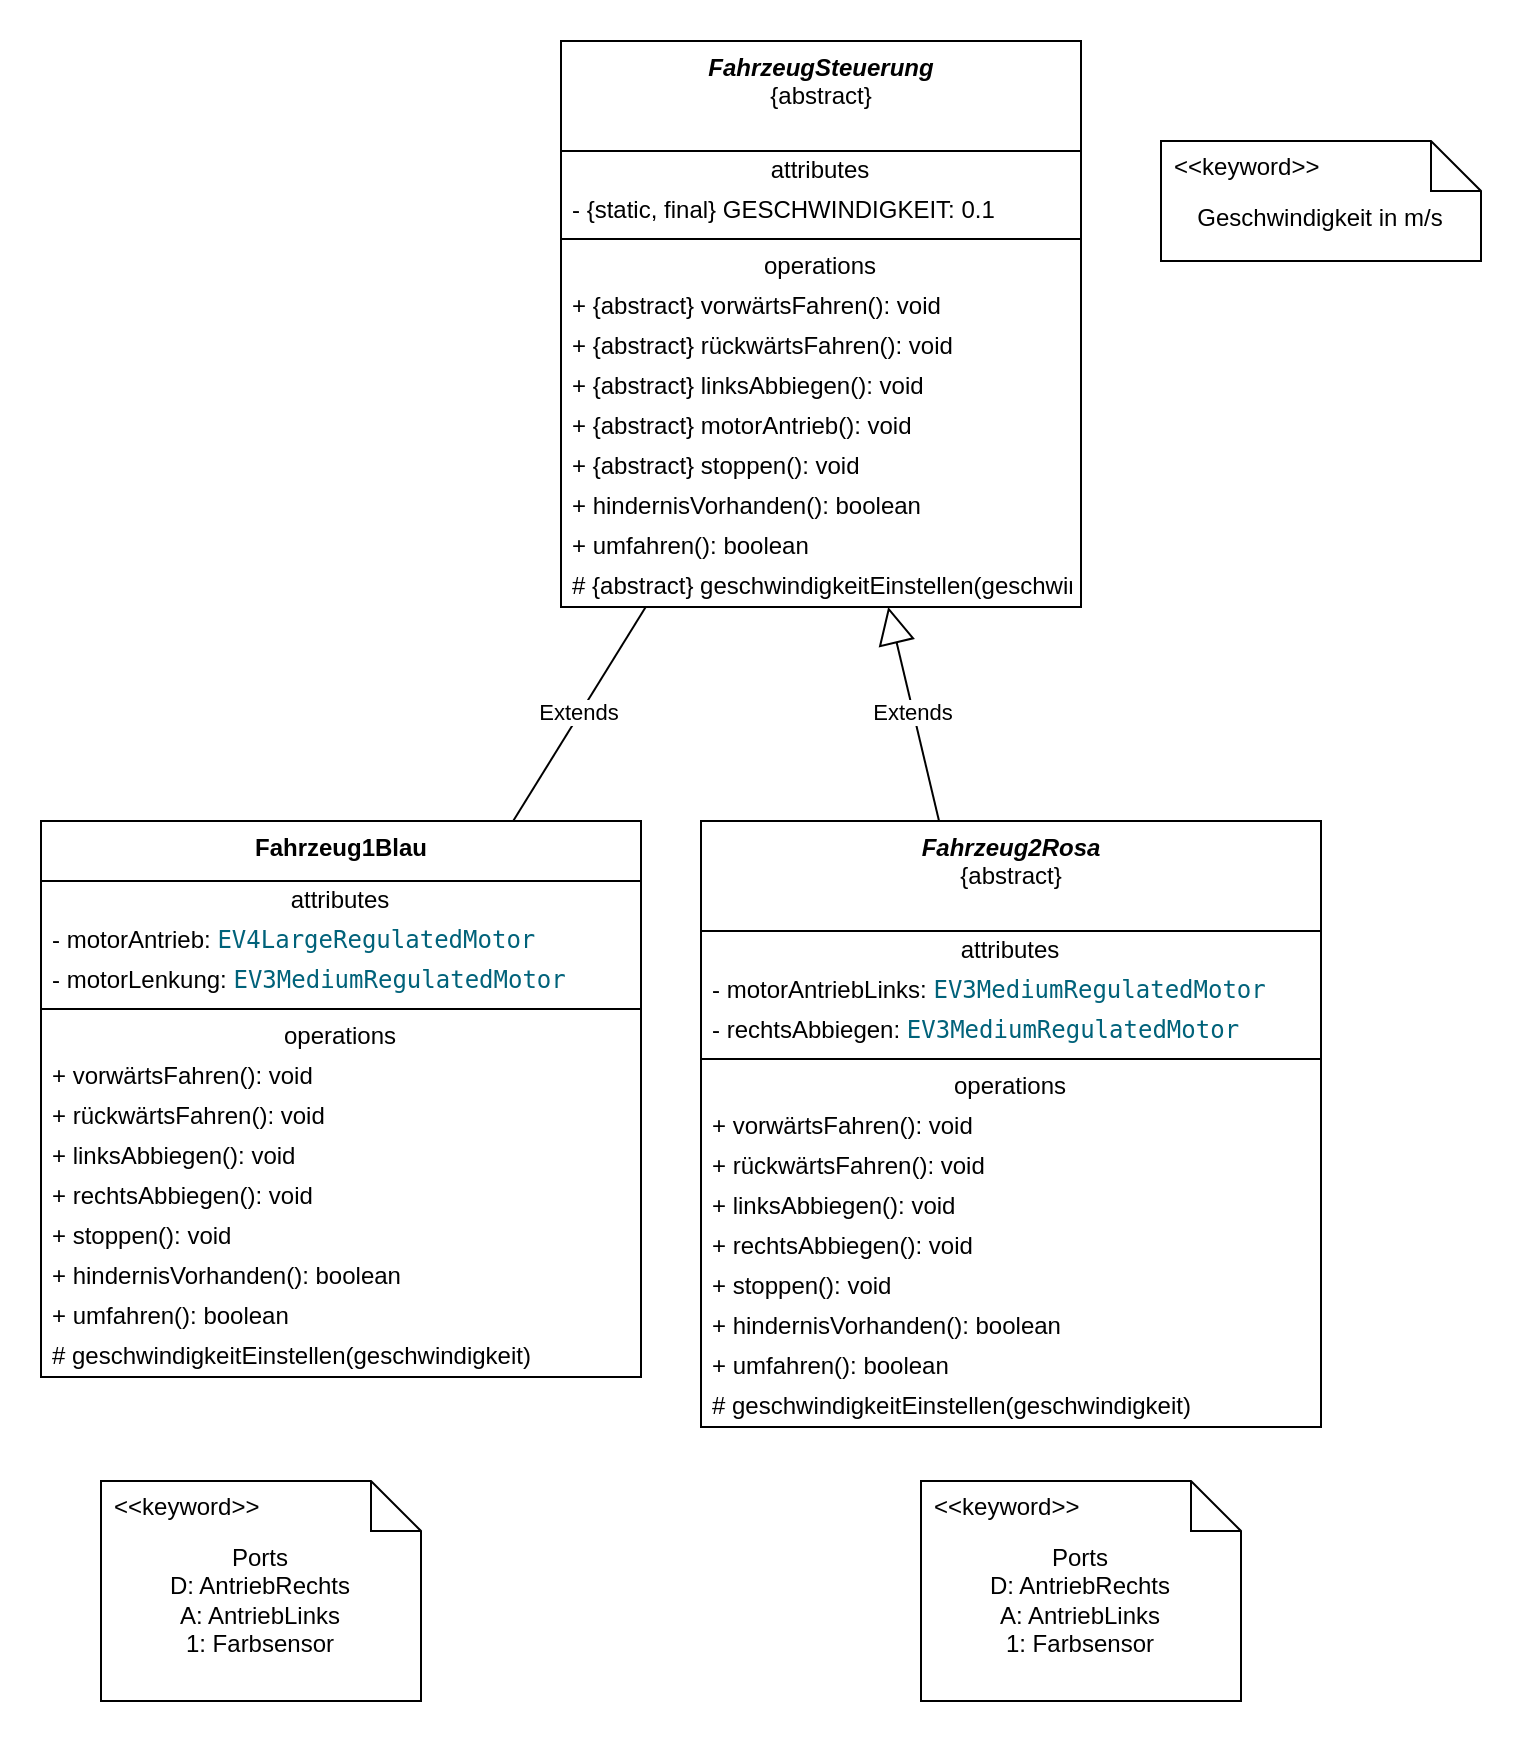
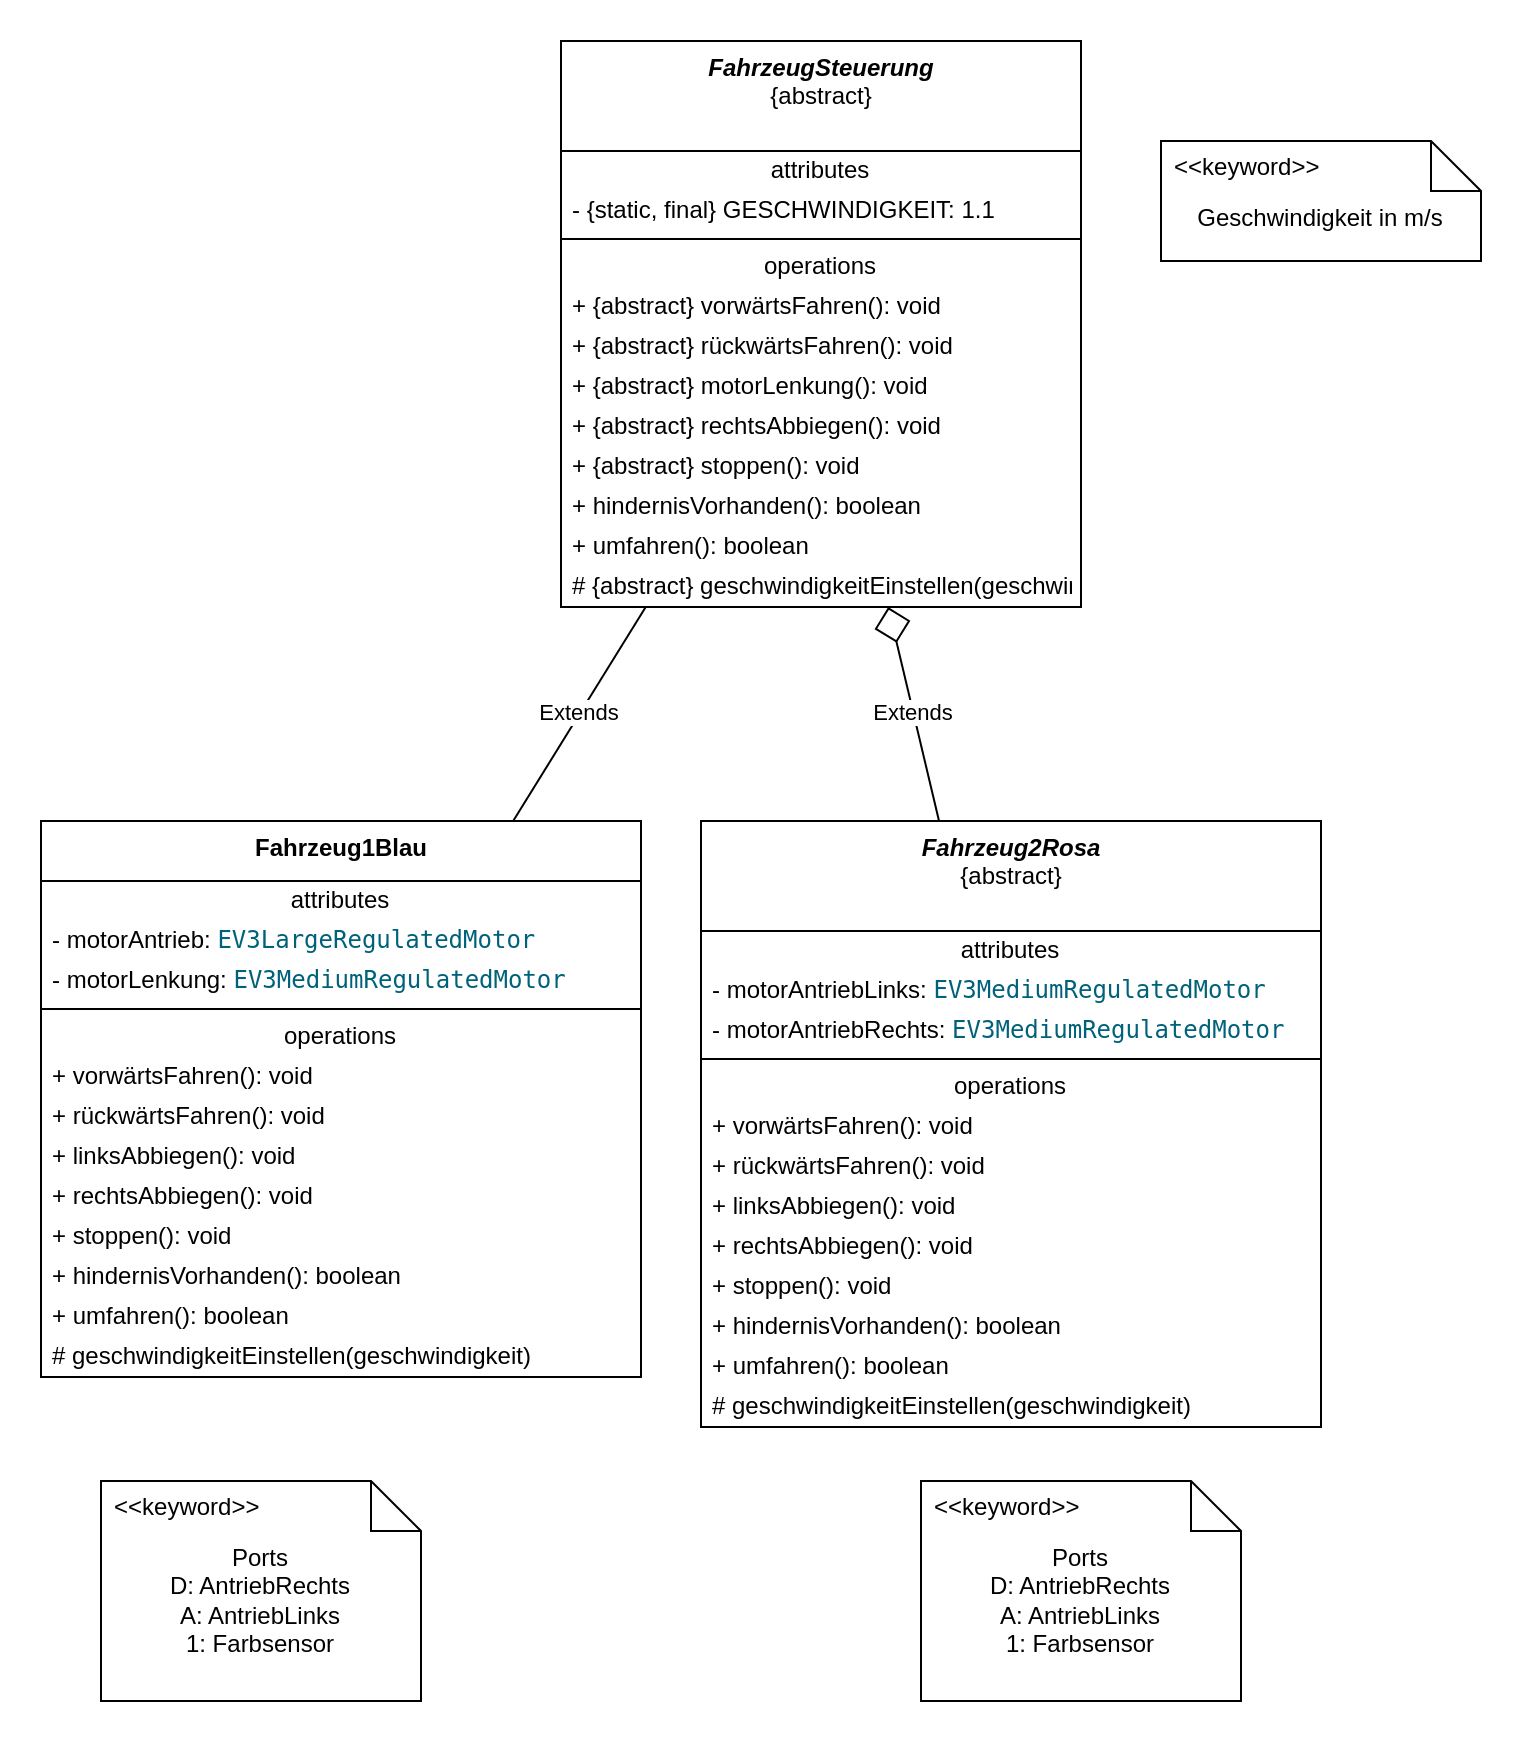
node "- {static, final} GESCHWINDIGKEIT: 0.1": label "- {static, final} GESCHWINDIGKEIT: 0.1" -> "- {static, final} GESCHWINDIGKEIT: 1.1"
node "+ {abstract} linksAbbiegen(): void": label "+ {abstract} linksAbbiegen(): void" -> "+ {abstract} motorLenkung(): void"
node "+ {abstract} motorAntrieb(): void": label "+ {abstract} motorAntrieb(): void" -> "+ {abstract} rechtsAbbiegen(): void"
edge "Fahrzeug2Rosa {abstract}" -> "FahrzeugSteuerung {abstract}": arrowhead block -> diamond
node "- motorAntrieb: EV4LargeRegulatedMotor": label "- motorAntrieb: EV4LargeRegulatedMotor" -> "- motorAntrieb: EV3LargeRegulatedMotor"
node "- rechtsAbbiegen: EV3MediumRegulatedMotor": label "- rechtsAbbiegen: EV3MediumRegulatedMotor" -> "- motorAntriebRechts: EV3MediumRegulatedMotor"
